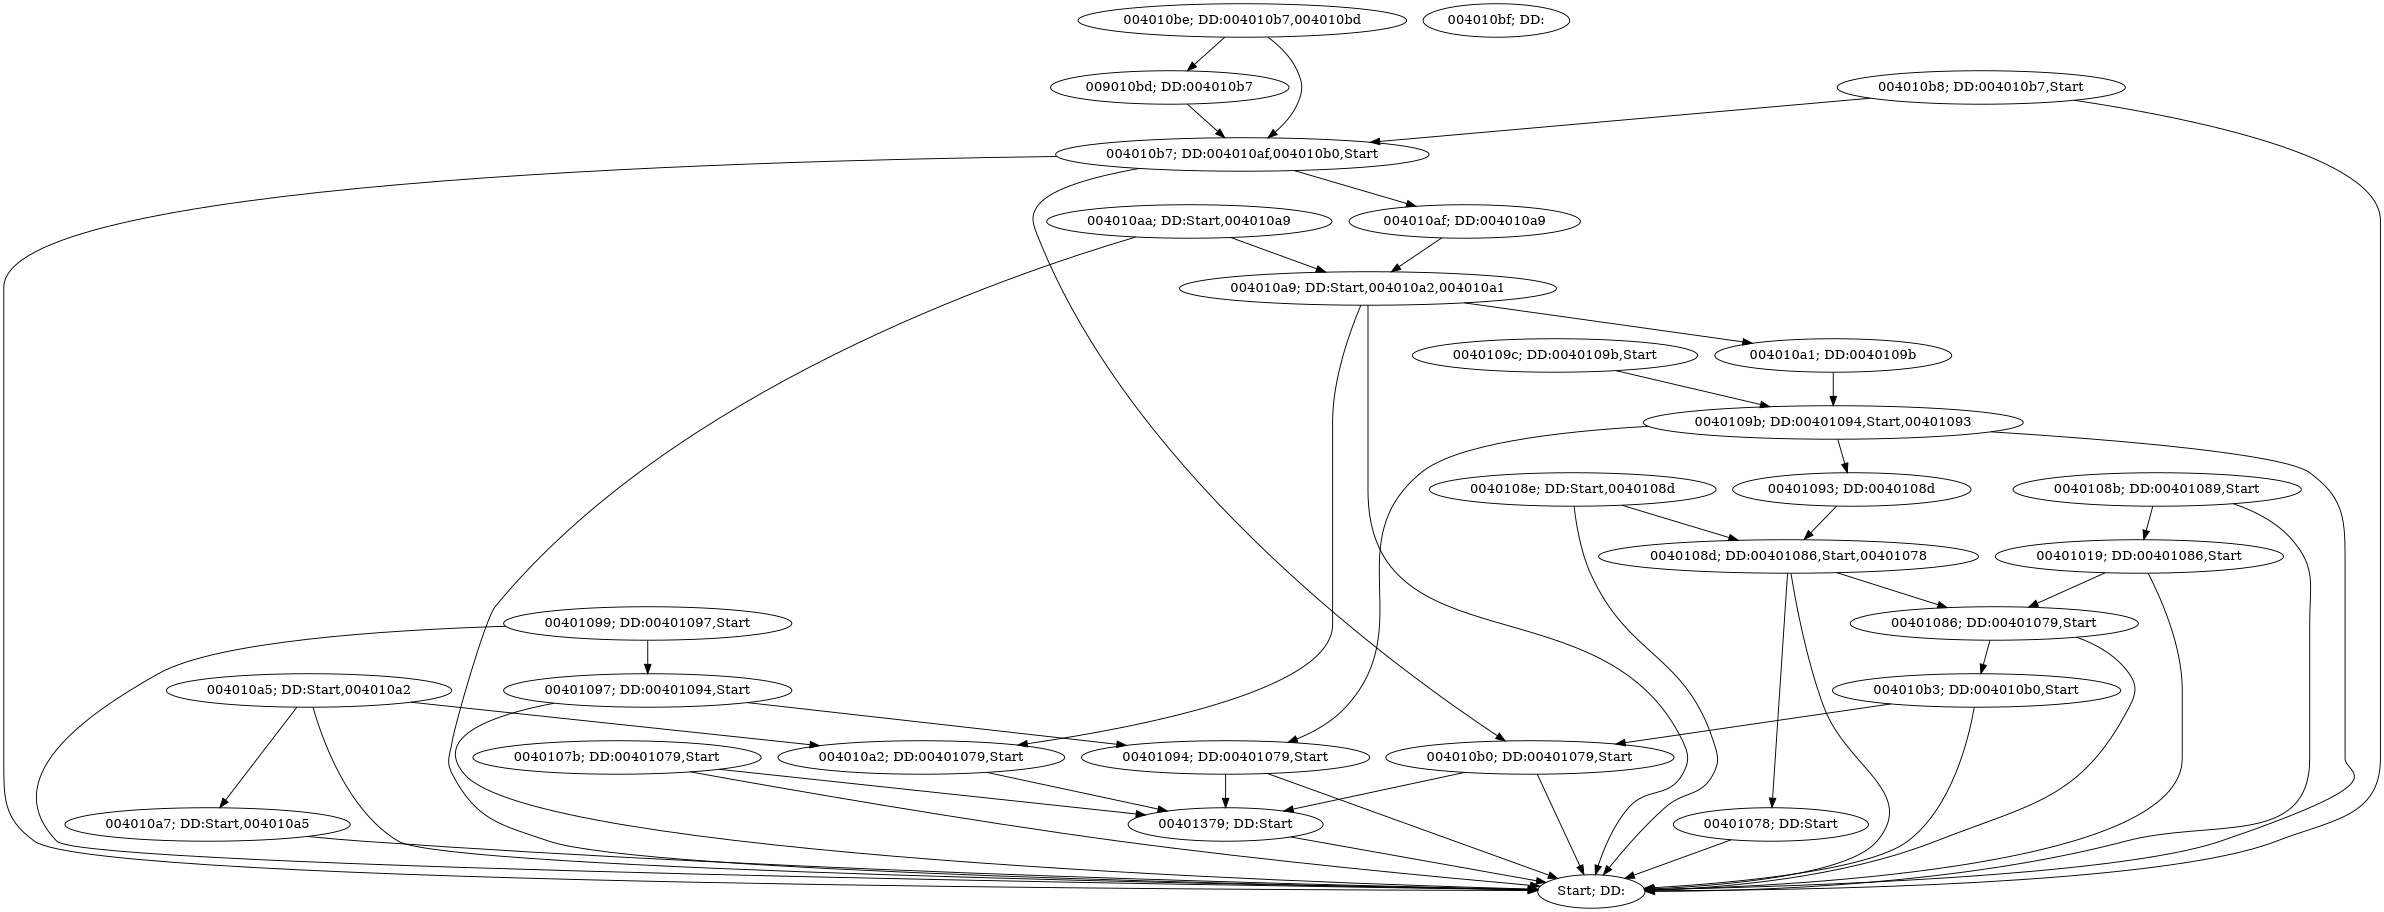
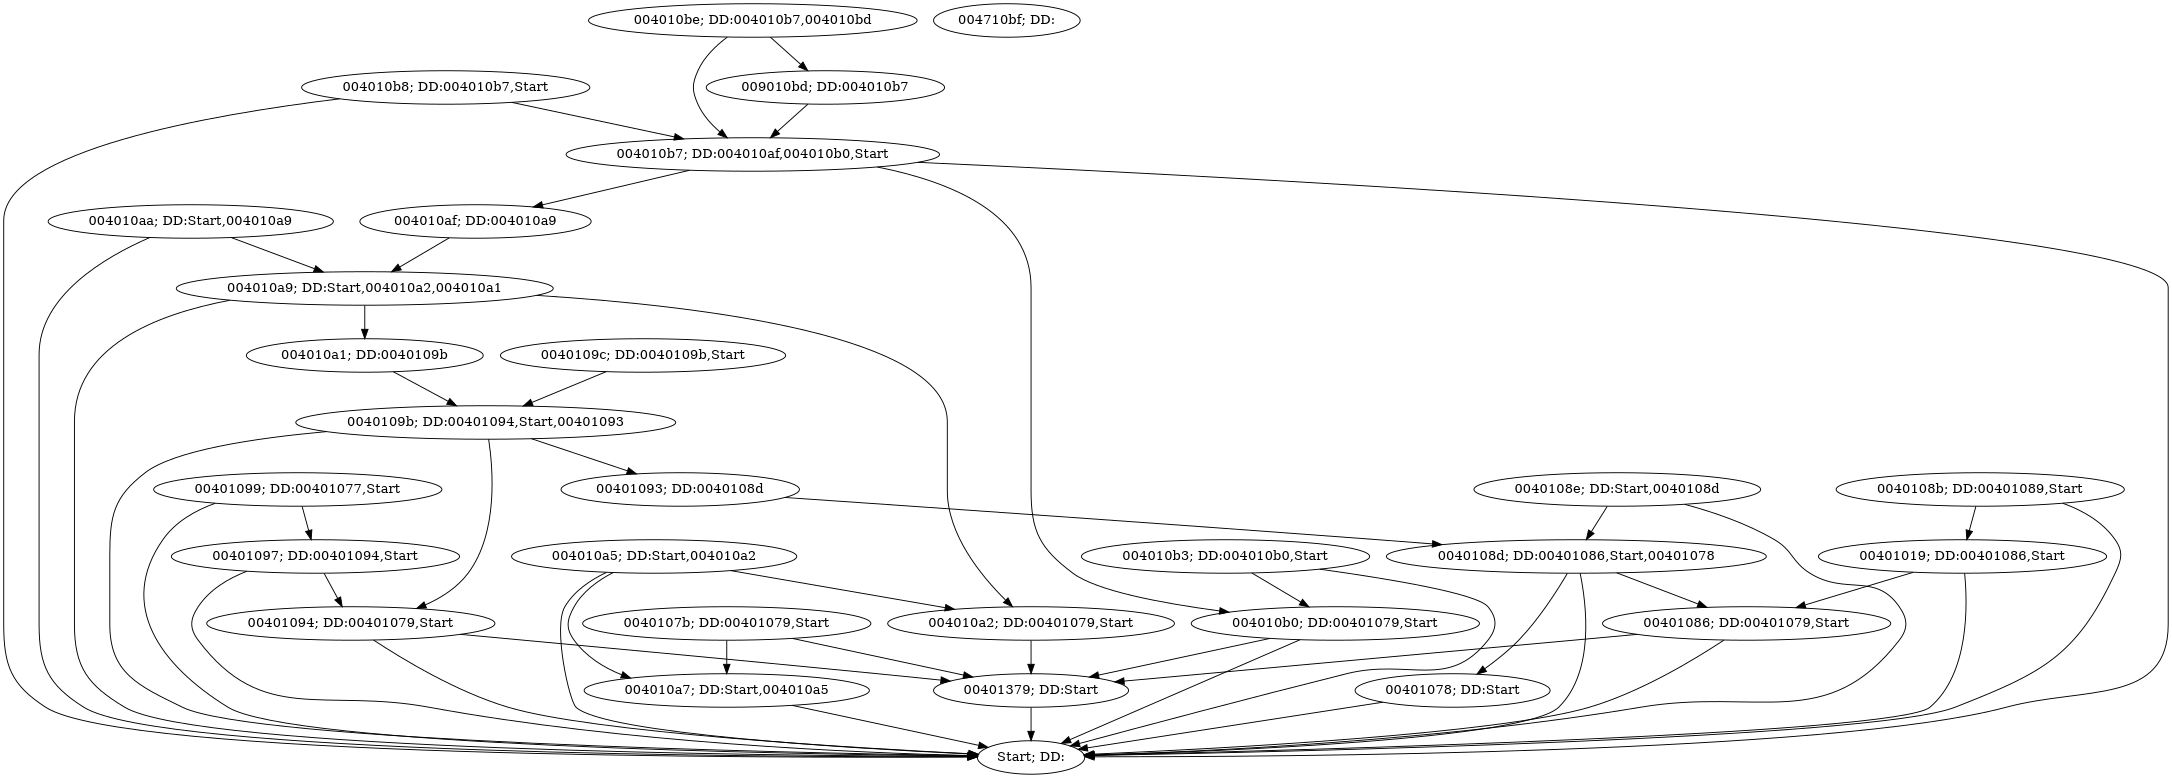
node "004010bf; DD:": label "004010bf; DD:" -> "004710bf; DD:"
node "00401099; DD:00401097,Start": label "00401099; DD:00401097,Start" -> "00401099; DD:00401077,Start"
edge "00401086; DD:00401079,Start" -> "004010b3; DD:004010b0,Start": now "00401086; DD:00401079,Start" -> "00401379; DD:Start"
edge "0040107b; DD:00401079,Start" -> "Start; DD:": now "0040107b; DD:00401079,Start" -> "004010a7; DD:Start,004010a5"
